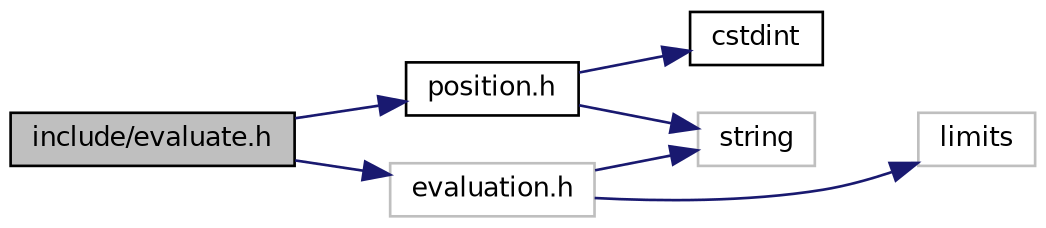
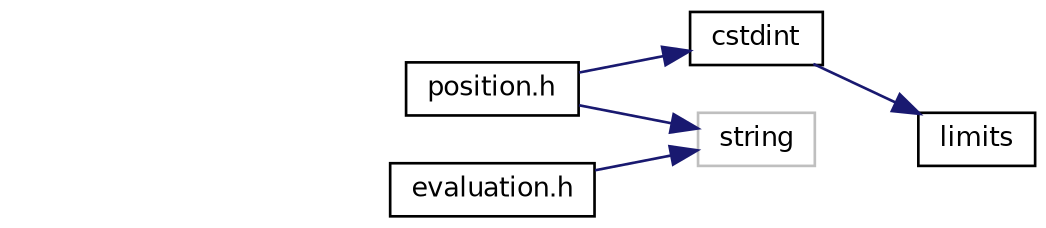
node "include/evaluate.h": removed
node "limits": color grey75 -> black
node "evaluation.h": color grey75 -> black
edge "evaluation.h" -> "limits": now "cstdint" -> "limits"
